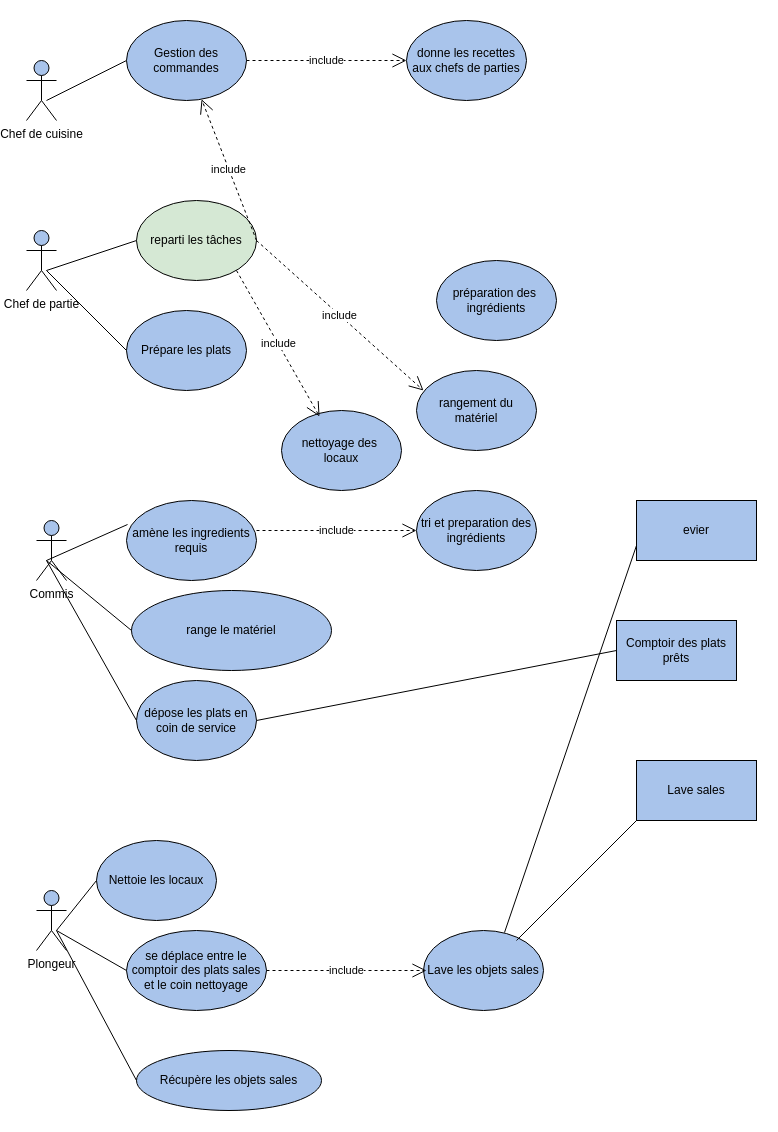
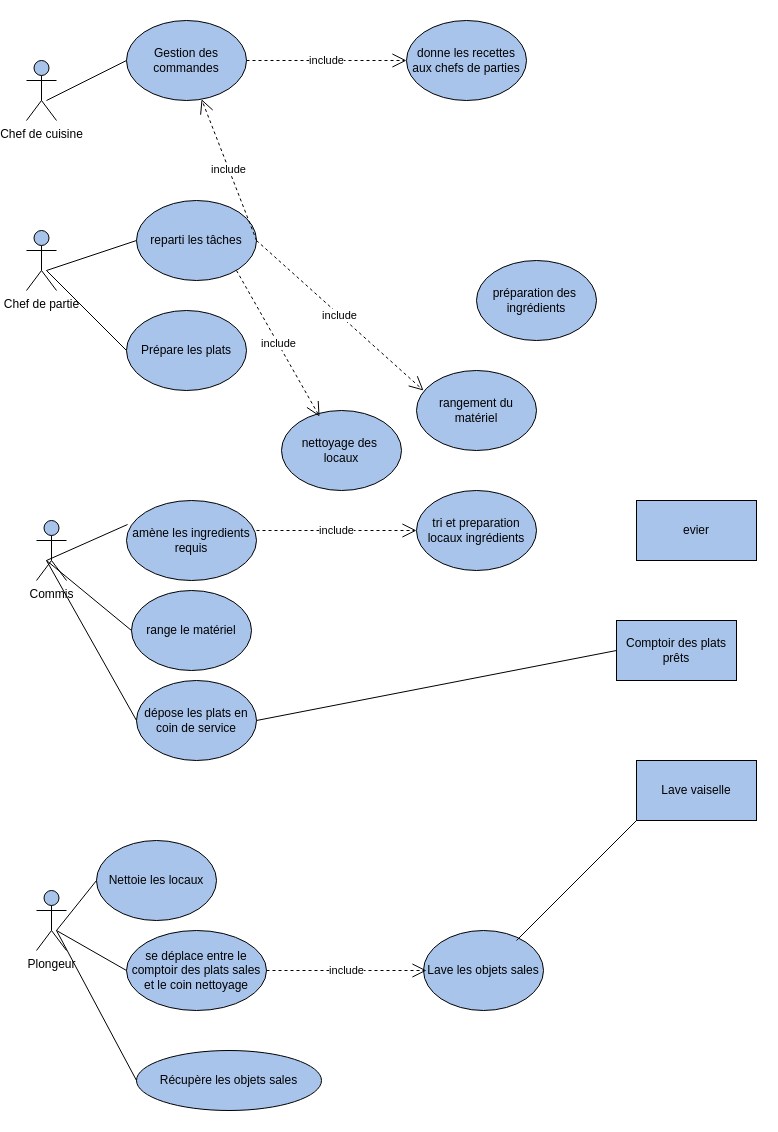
node "reparti les tâches": fillcolor #d5e8d4 -> #a9c4eb
node "préparation des ingrédients": moved (497, 301) -> (537, 301)
node "tri et preparation des ingrédients": label "tri et preparation des ingrédients" -> "tri et preparation locaux ingrédients"
node "range le matériel": size 200x80 -> 120x80
edge "evier" -- "Lave les objets sales": removed
node "Lave sales": label "Lave sales" -> "Lave vaiselle"
